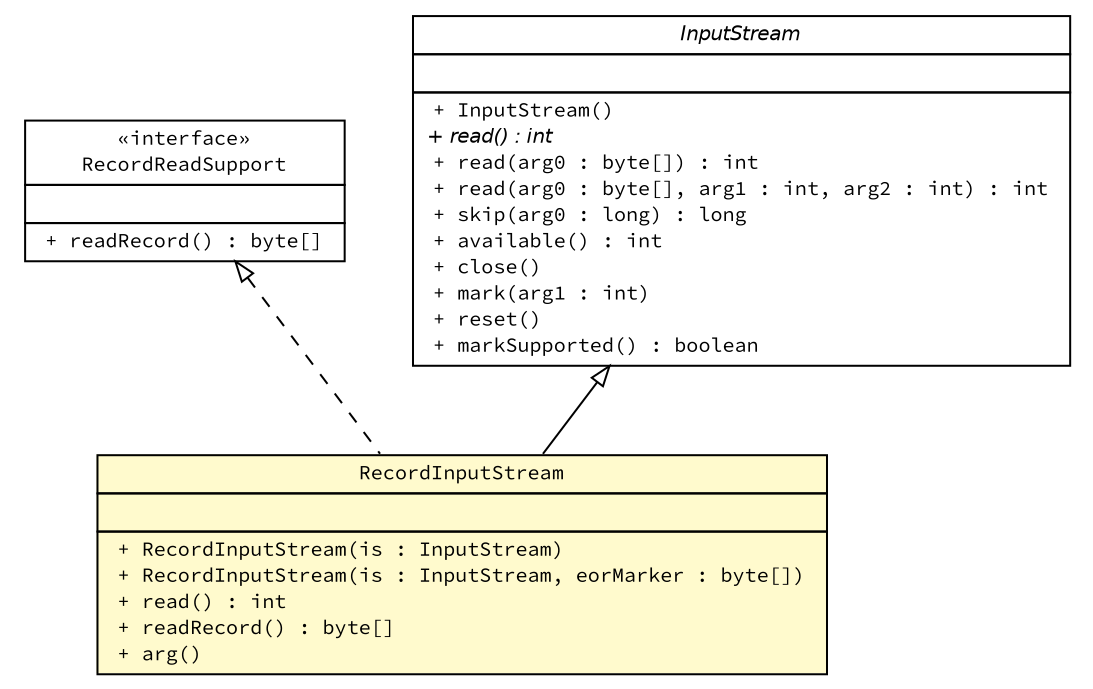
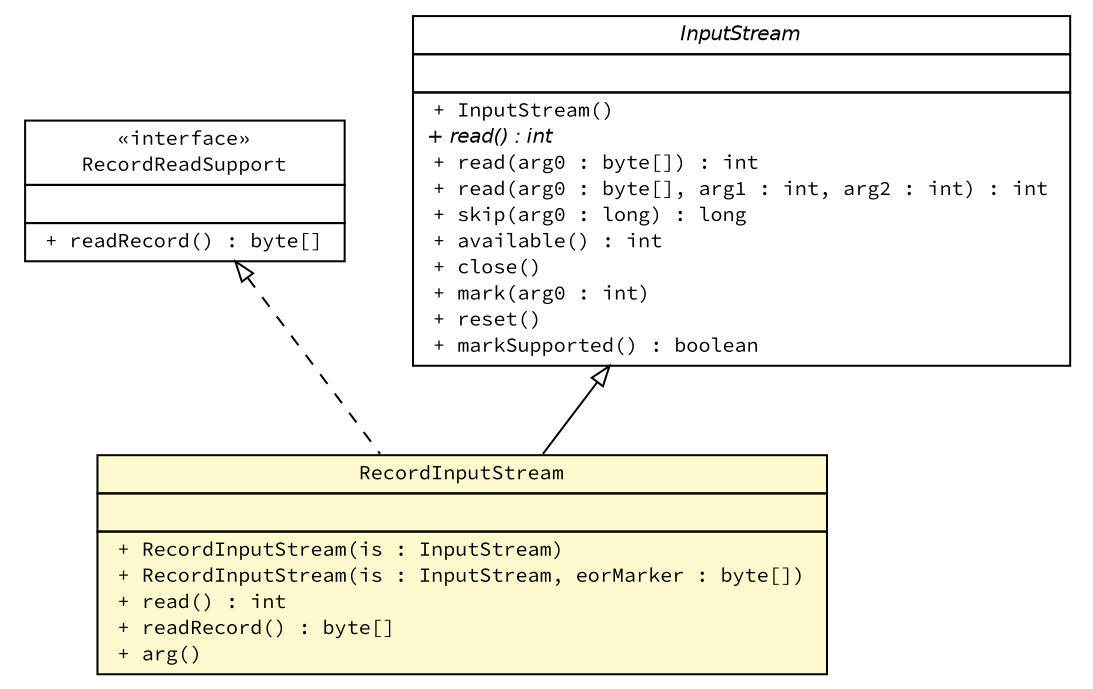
node "InputStream": text "+ mark(arg1 : int)" -> "+ mark(arg0 : int)"
